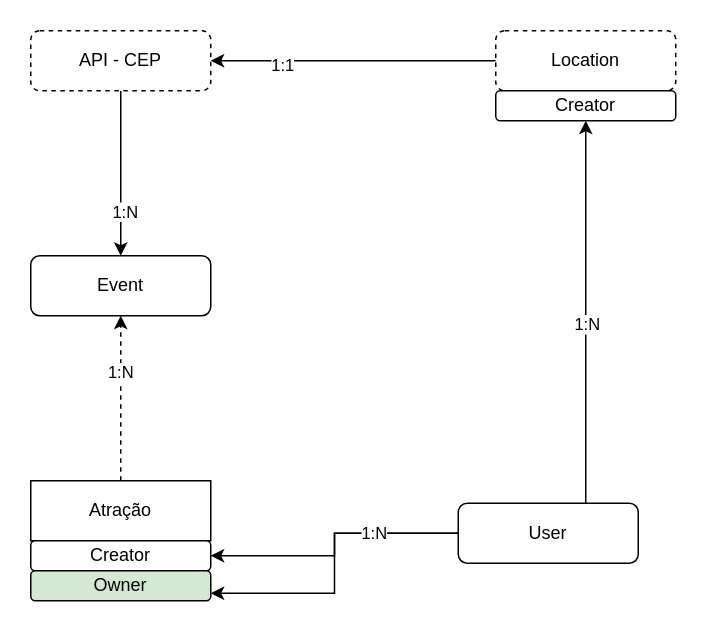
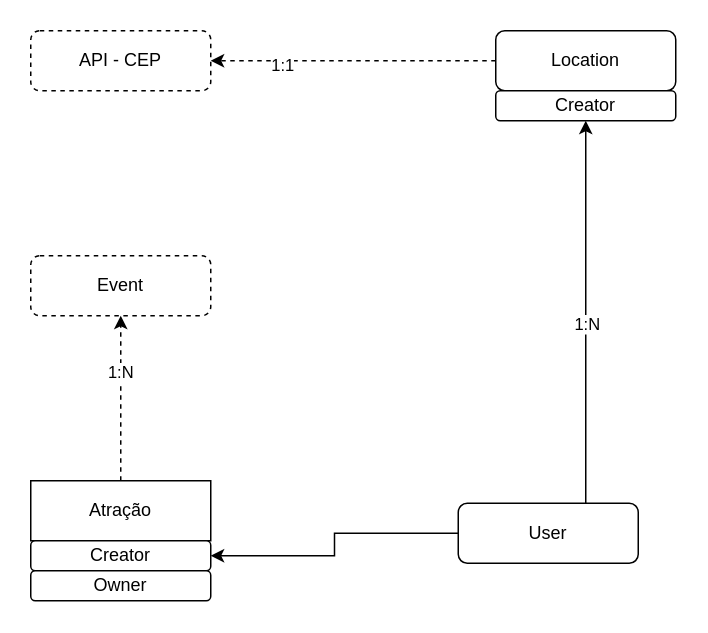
edge "Location" -> "API - CEP": style solid -> dashed
node "Location": style dashed -> solid
edge "API - CEP" -> "Event": removed, label "1:N"
node "Event": style solid -> dashed
node "Owner": fillcolor #d5e8d4 -> #ffffff
edge "User" -> "Owner": removed, label "1:N"
